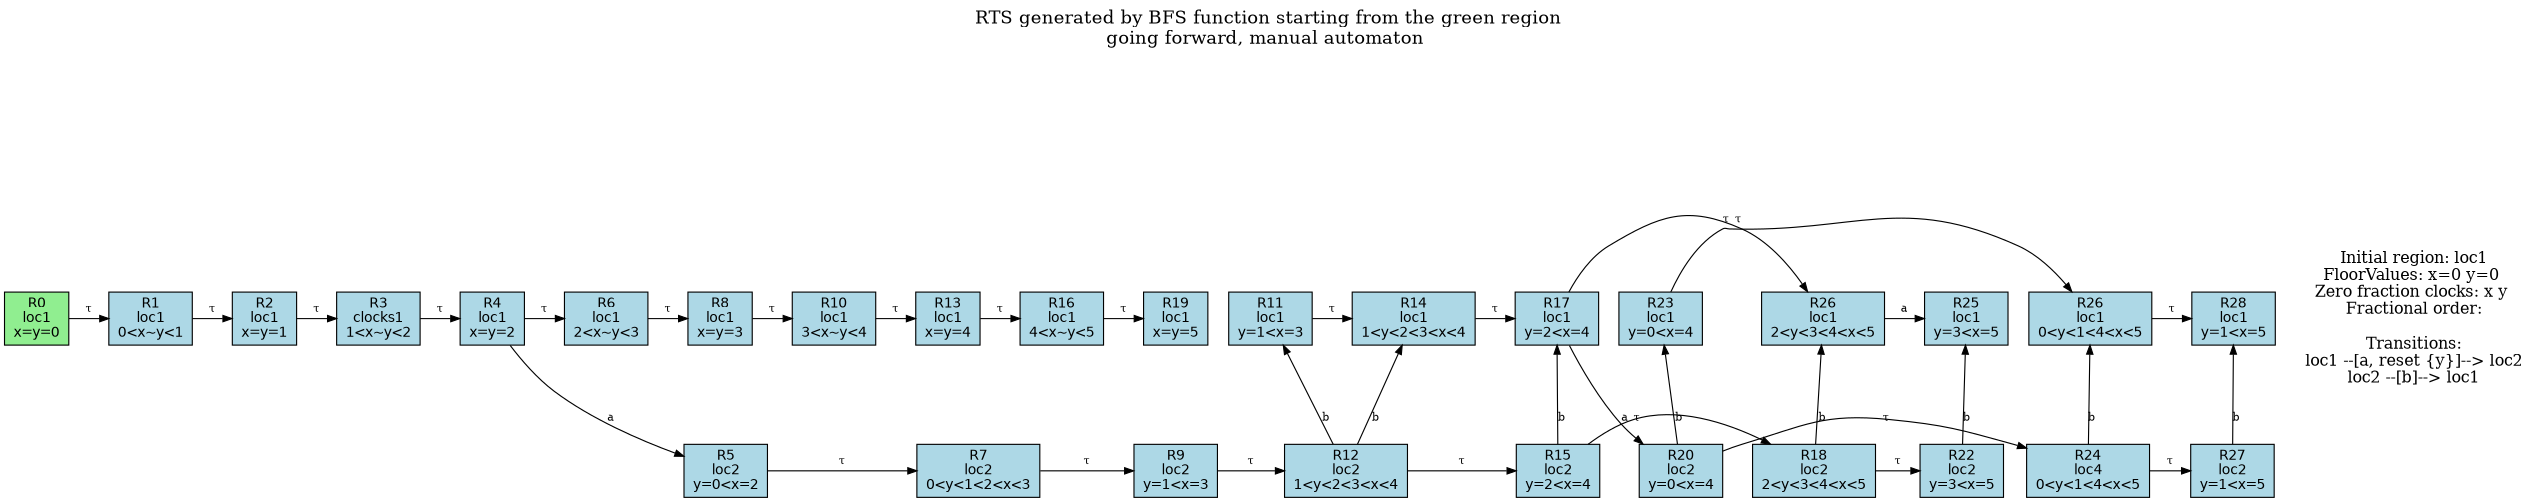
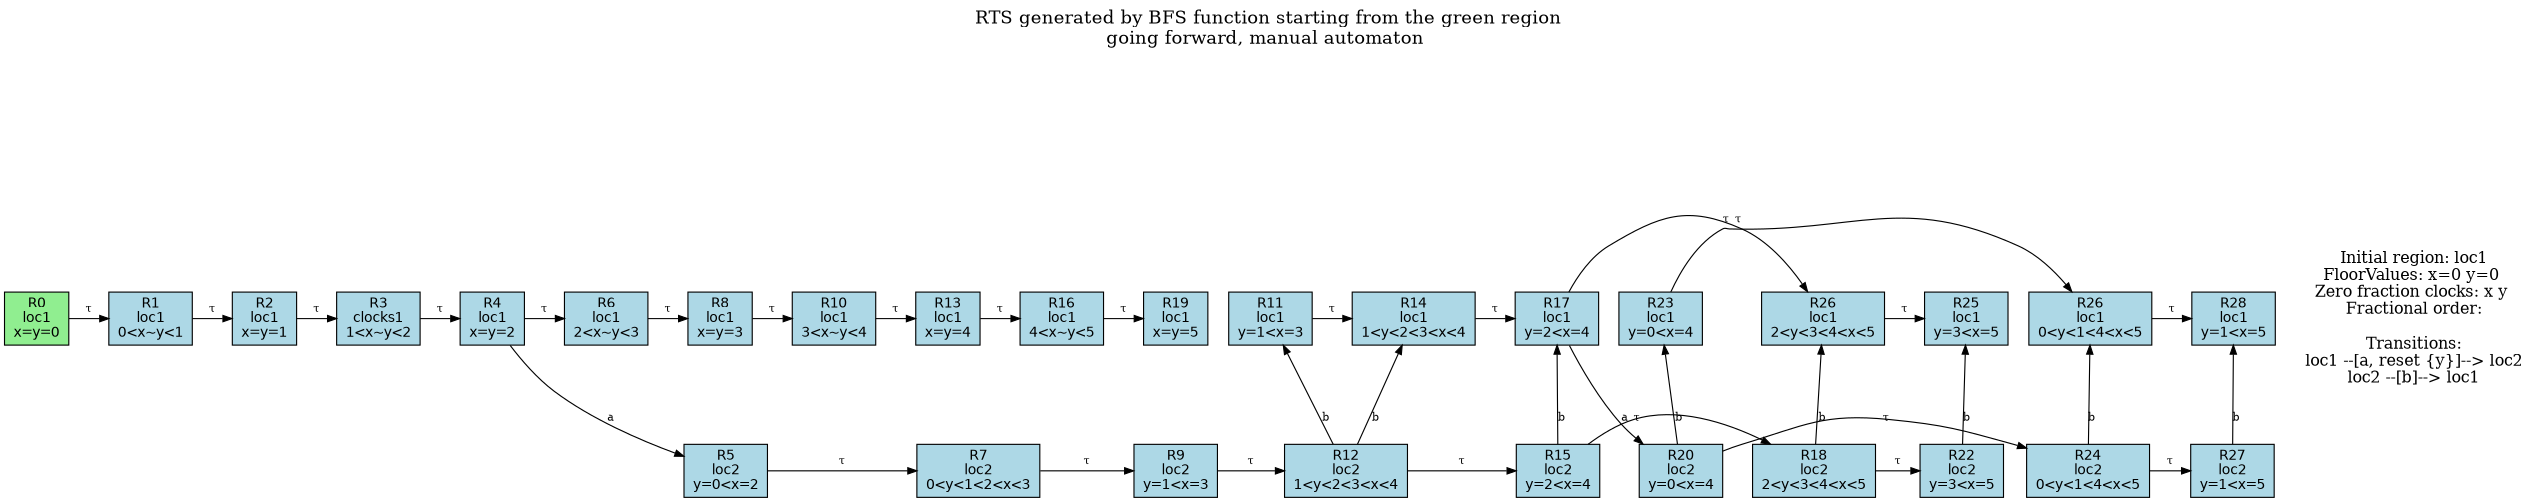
edge "R26 loc1 2<y<3<4<x<5" -> "R25 loc1 y=3<x=5": label "a" -> "τ"
node "R24 loc4 0<y<1<4<x<5": label "R24 loc4 0<y<1<4<x<5" -> "R24 loc2 0<y<1<4<x<5"
